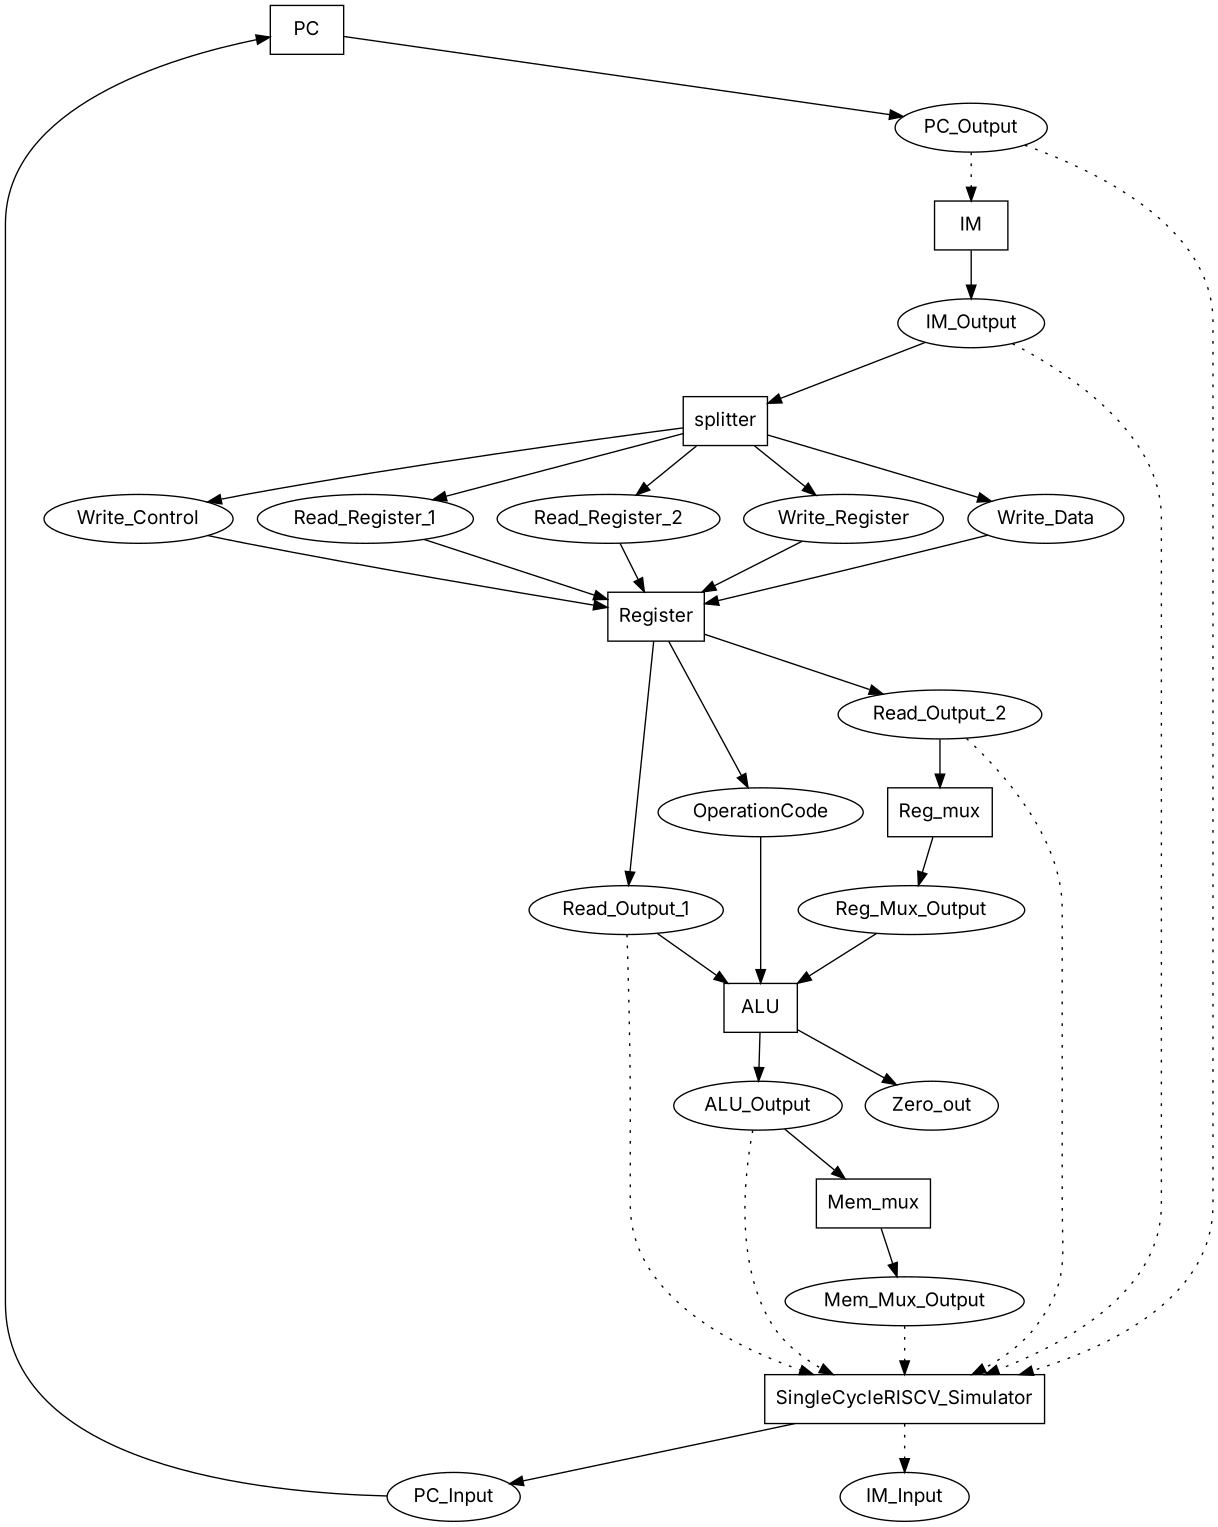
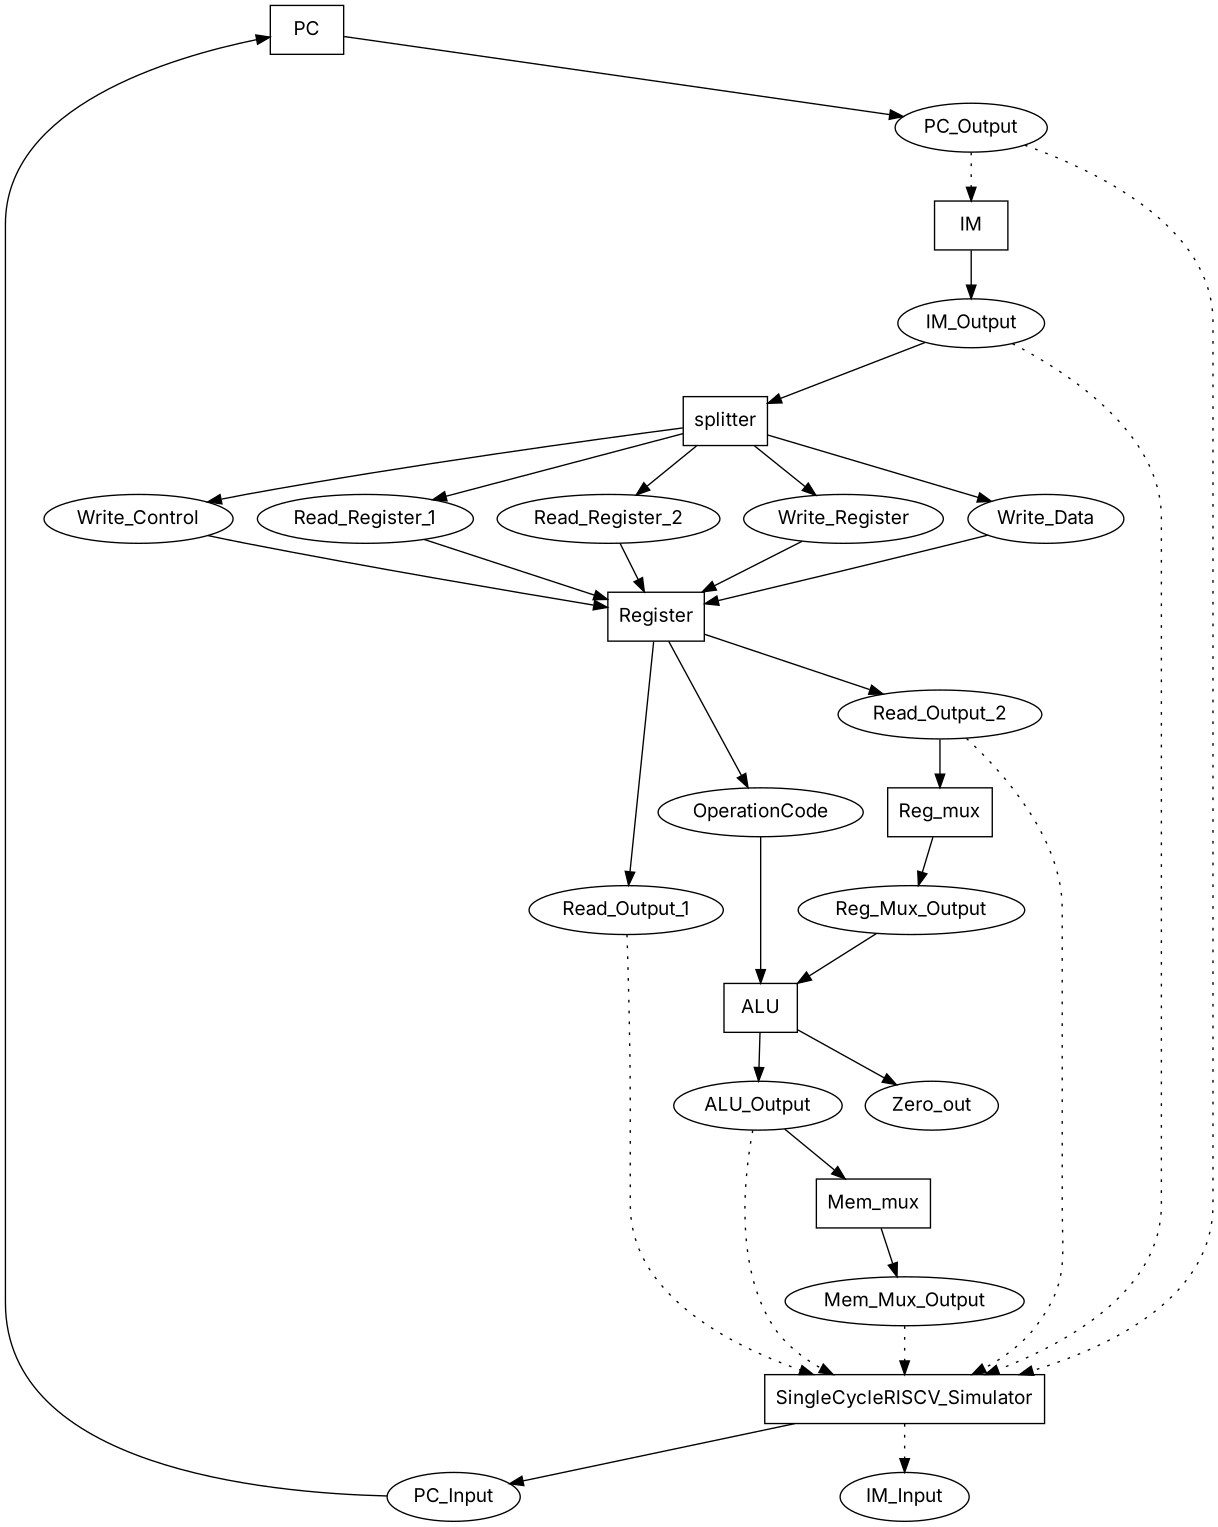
edge "Read_Output_1" -> "ALU": removed
